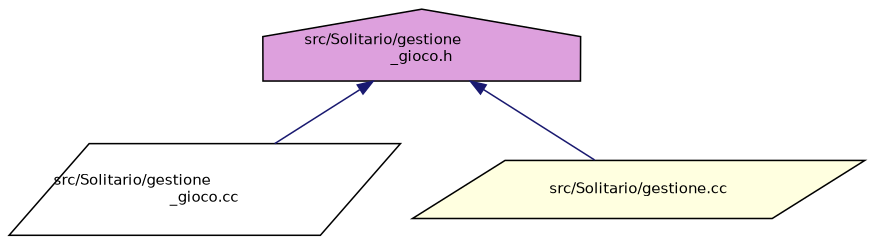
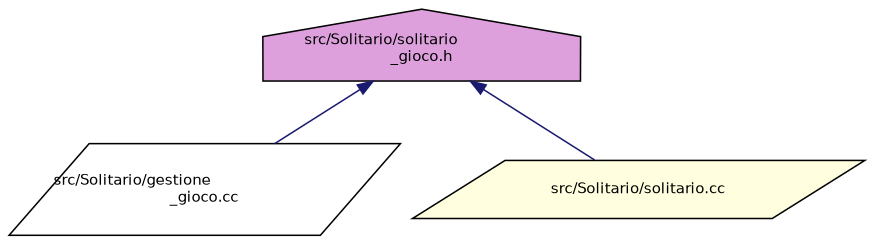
node "src/Solitario/gestione _gioco.h": label "src/Solitario/gestione _gioco.h" -> "src/Solitario/solitario _gioco.h"
node "src/Solitario/gestione.cc": label "src/Solitario/gestione.cc" -> "src/Solitario/solitario.cc"
